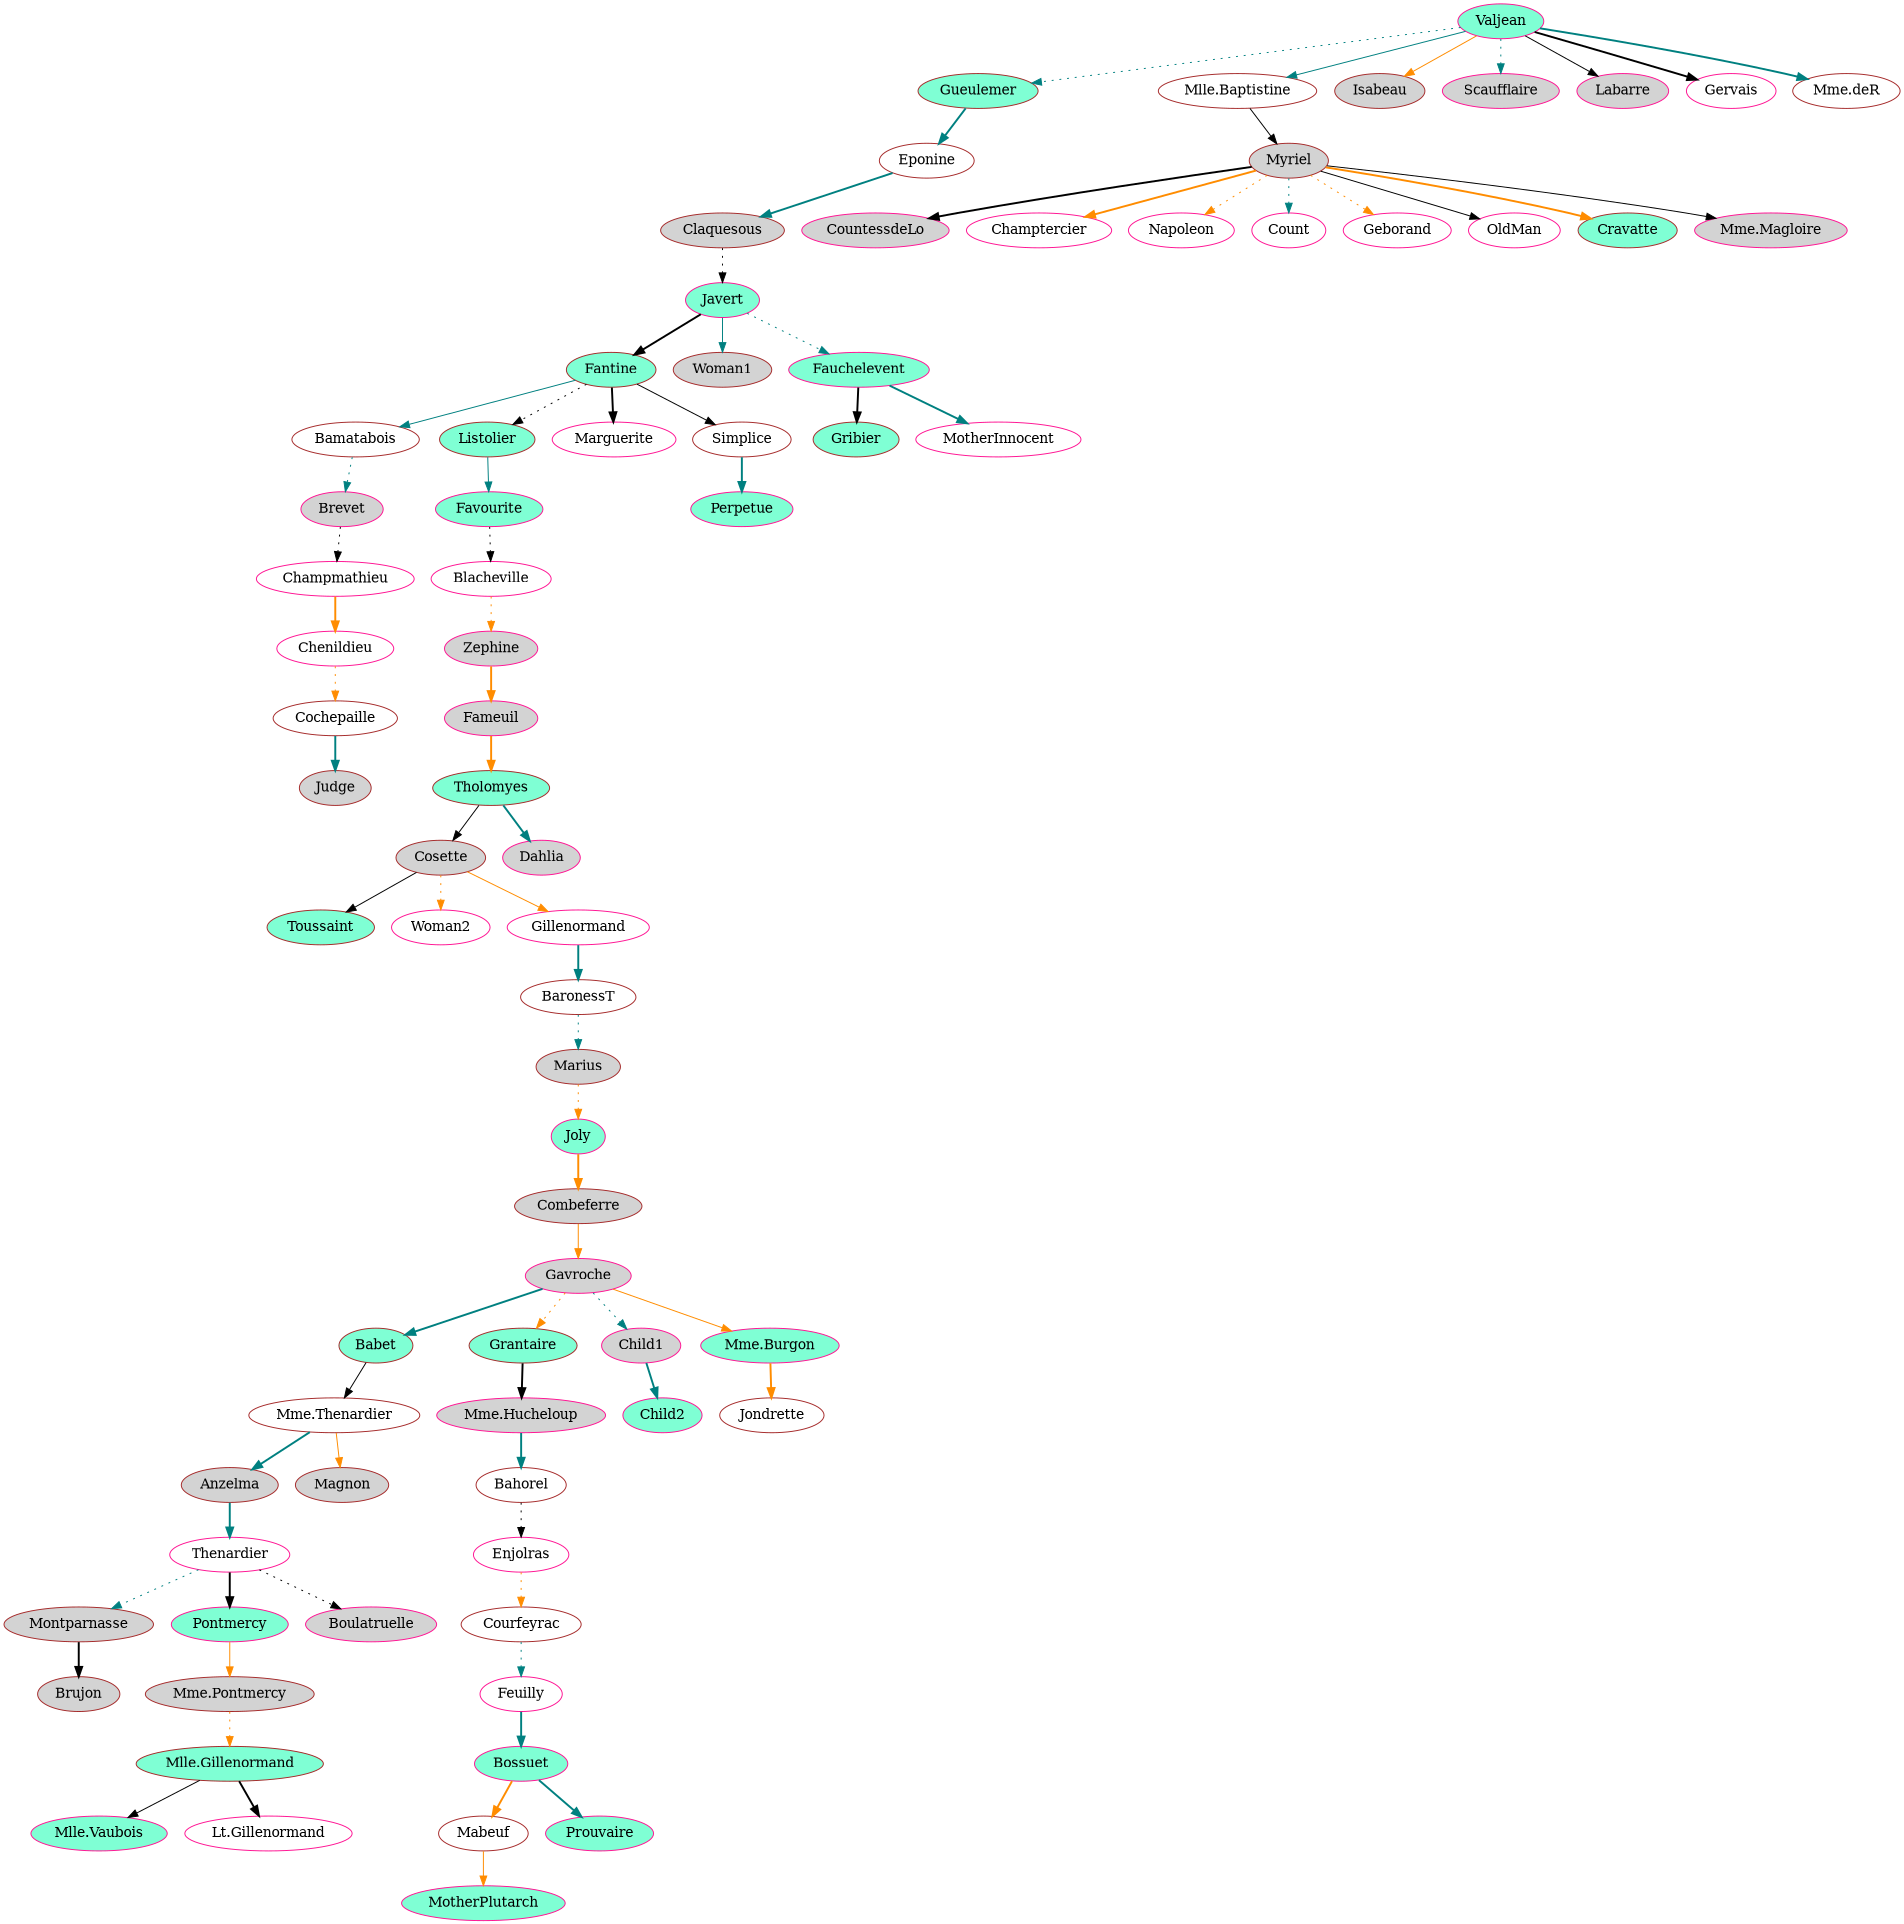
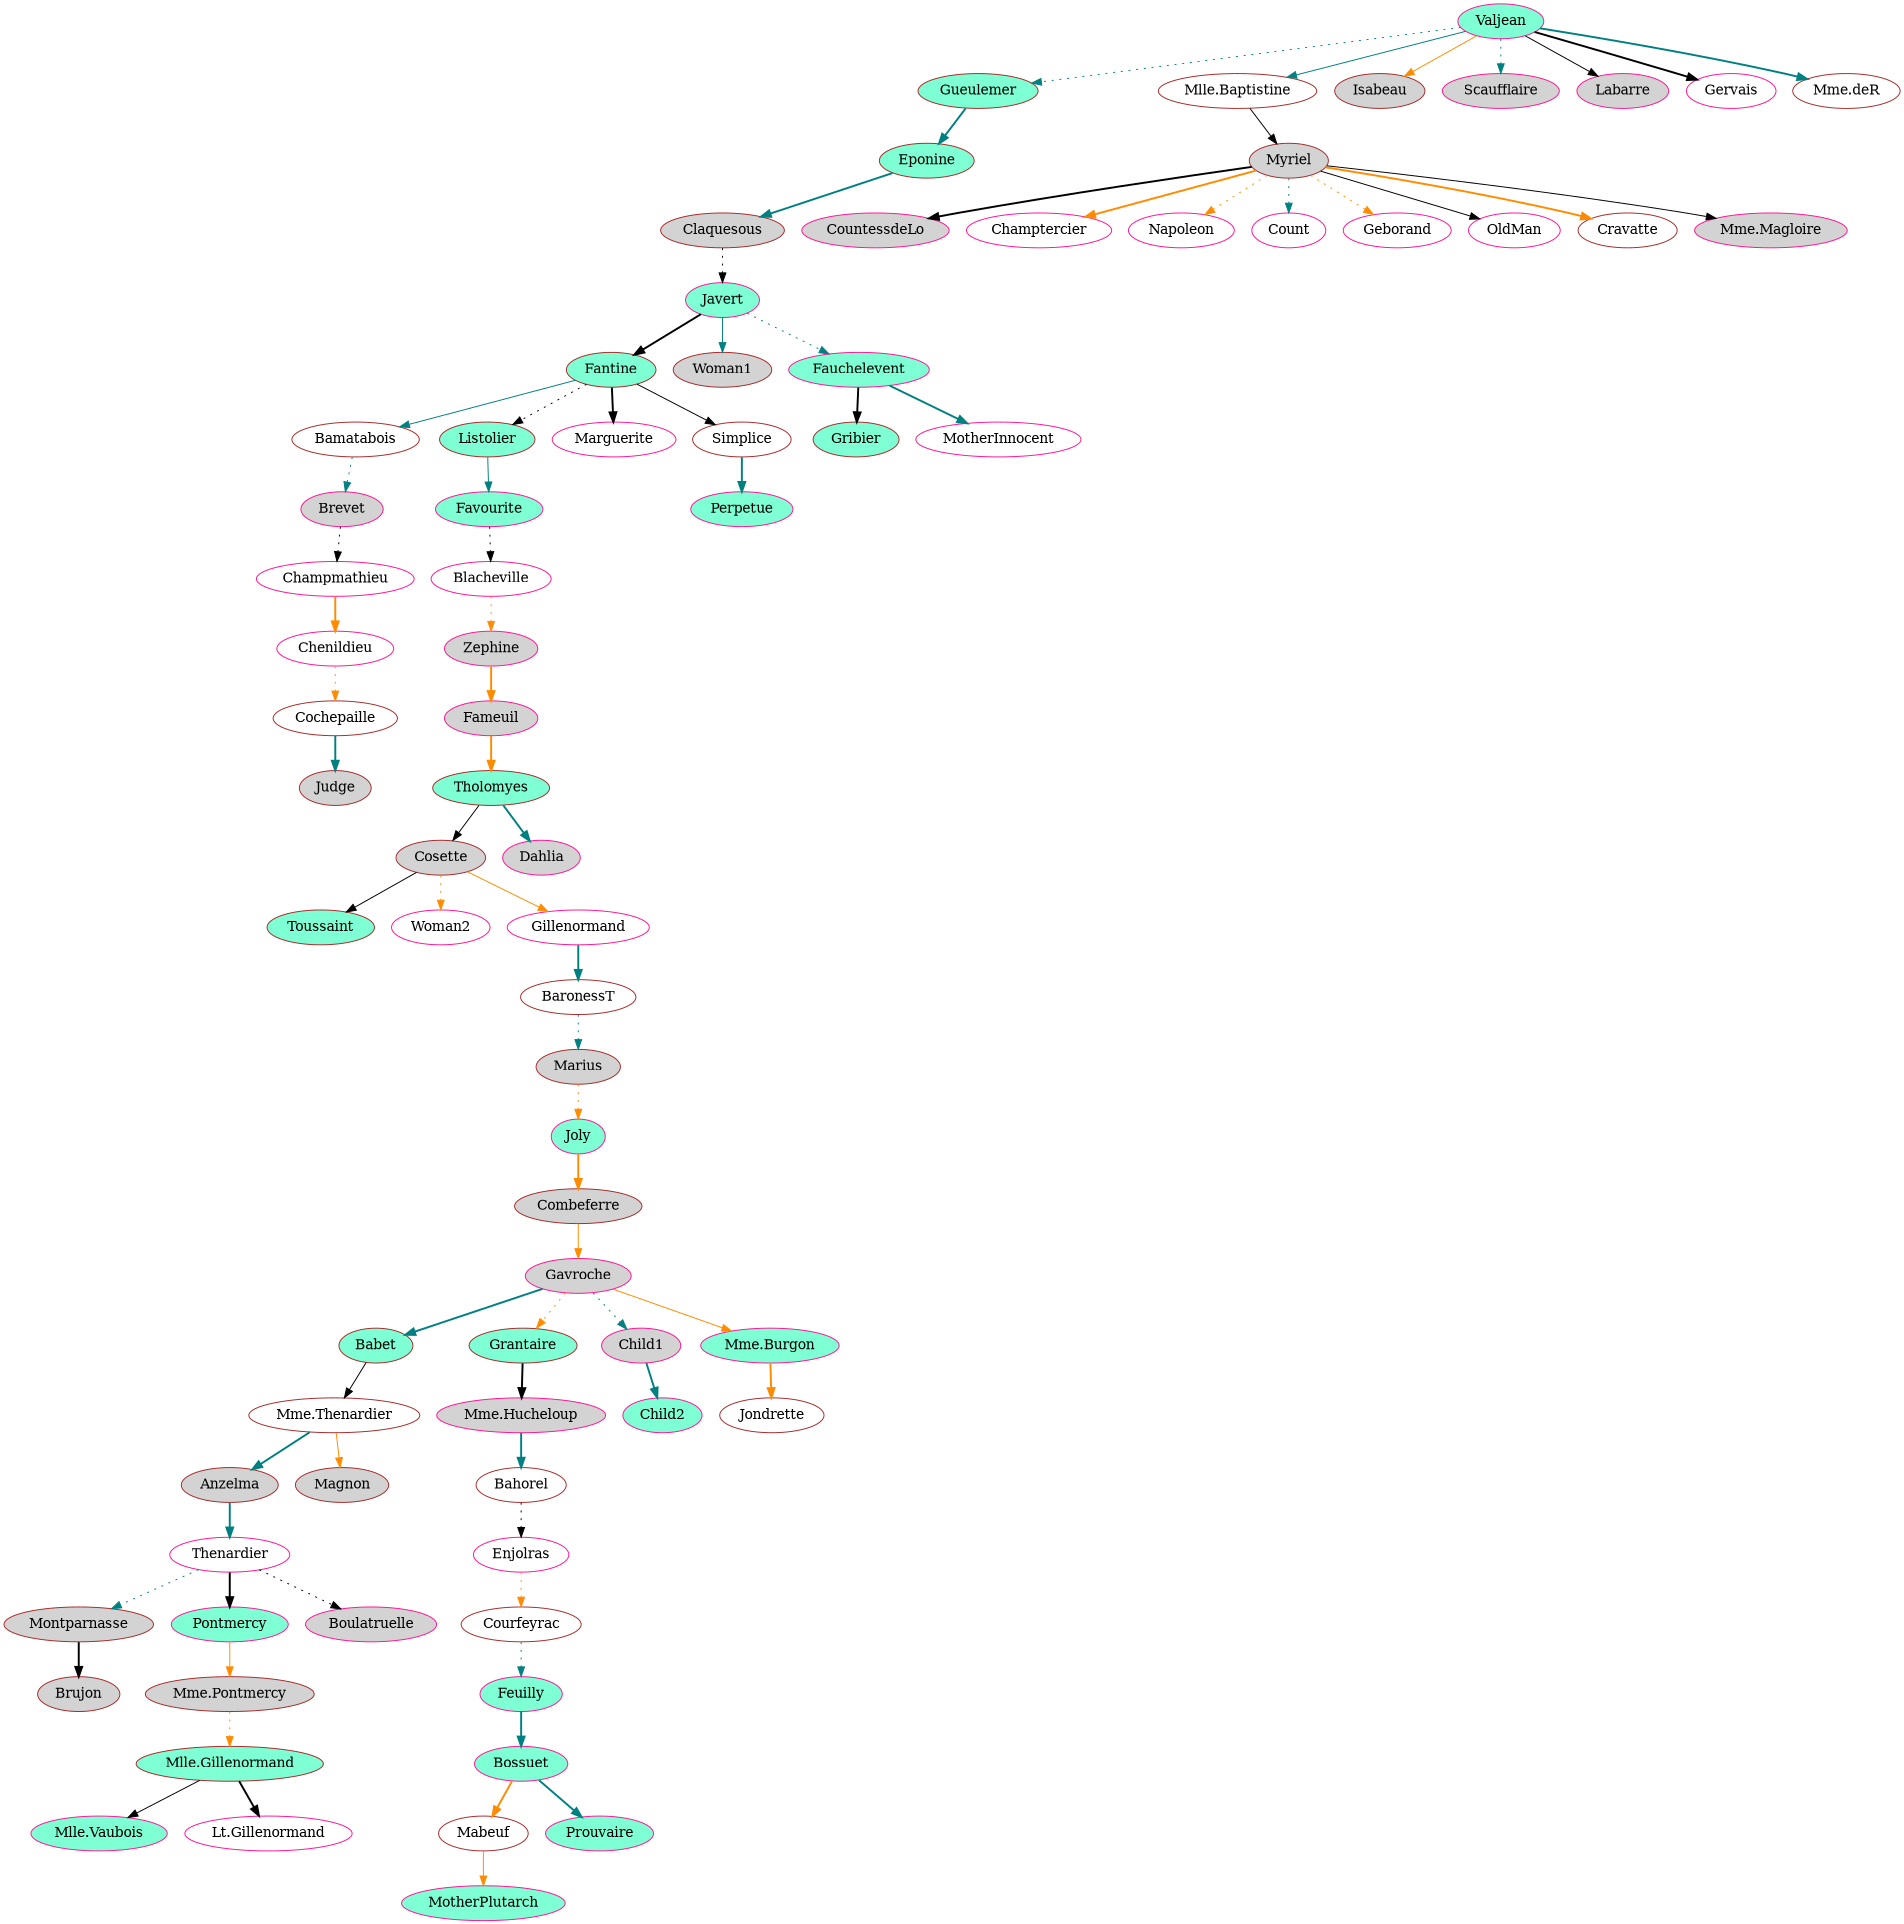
node "Eponine": fillcolor white -> aquamarine
node "Cravatte": fillcolor aquamarine -> white
node "Feuilly": fillcolor white -> aquamarine
